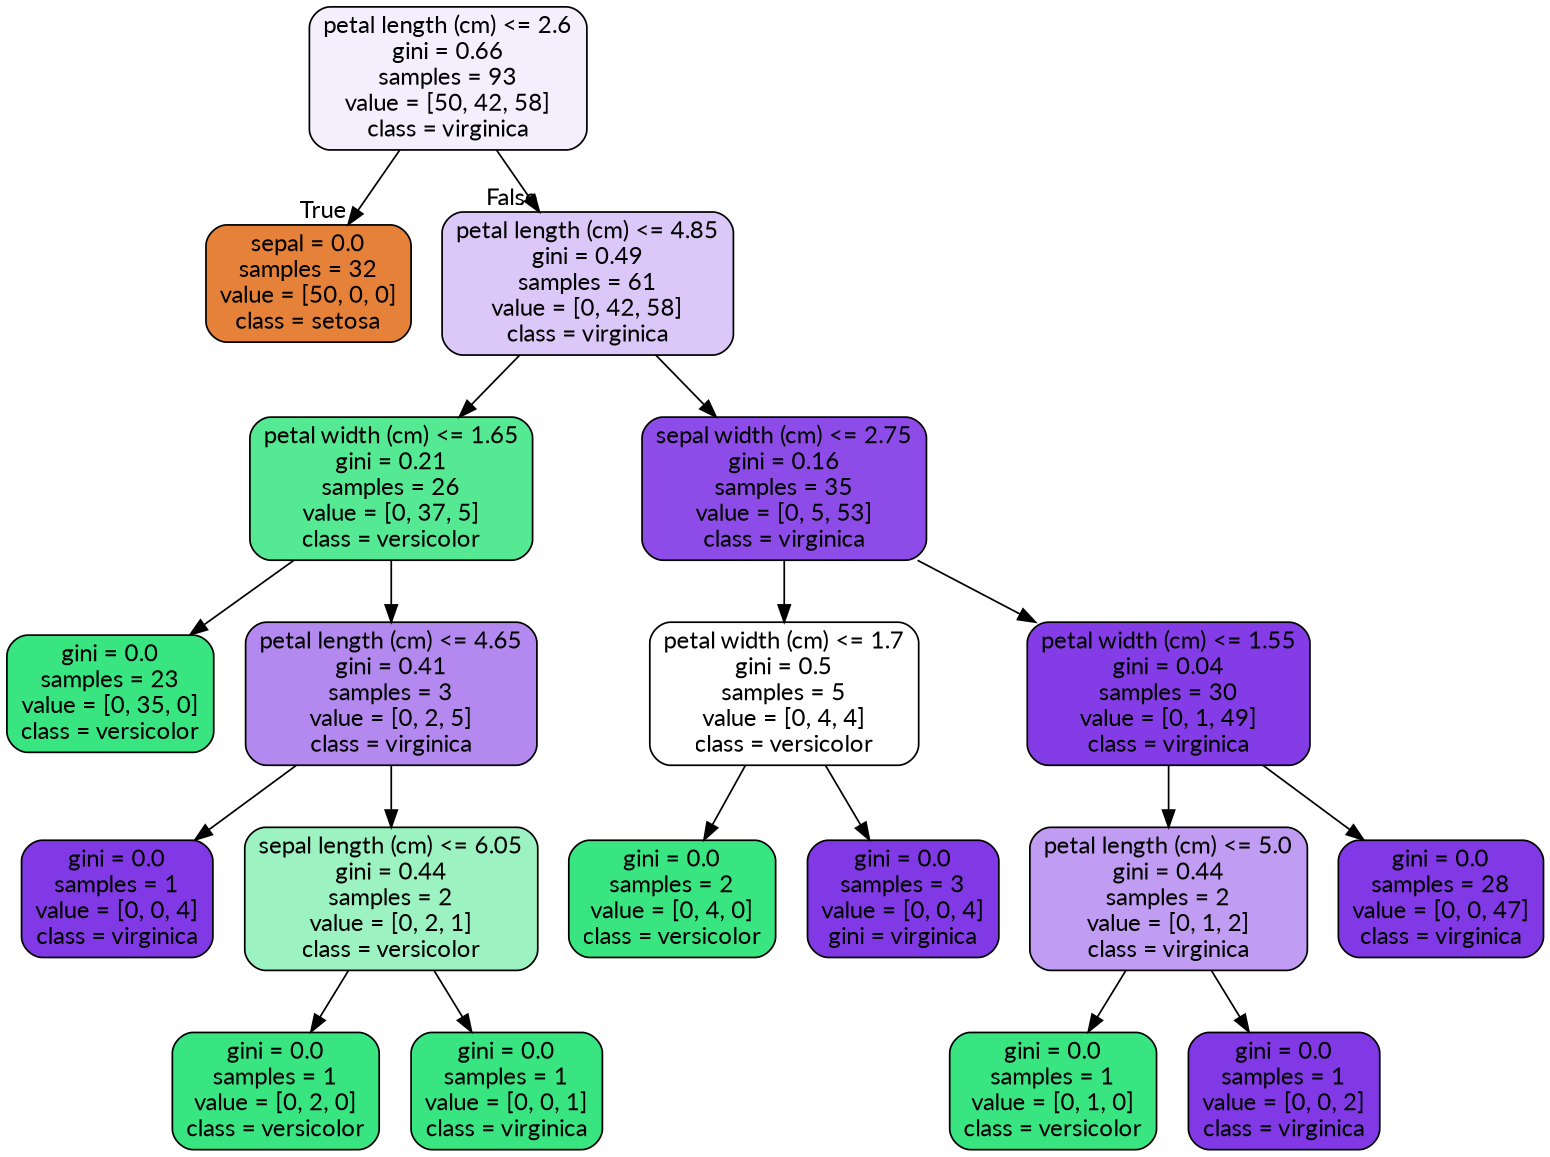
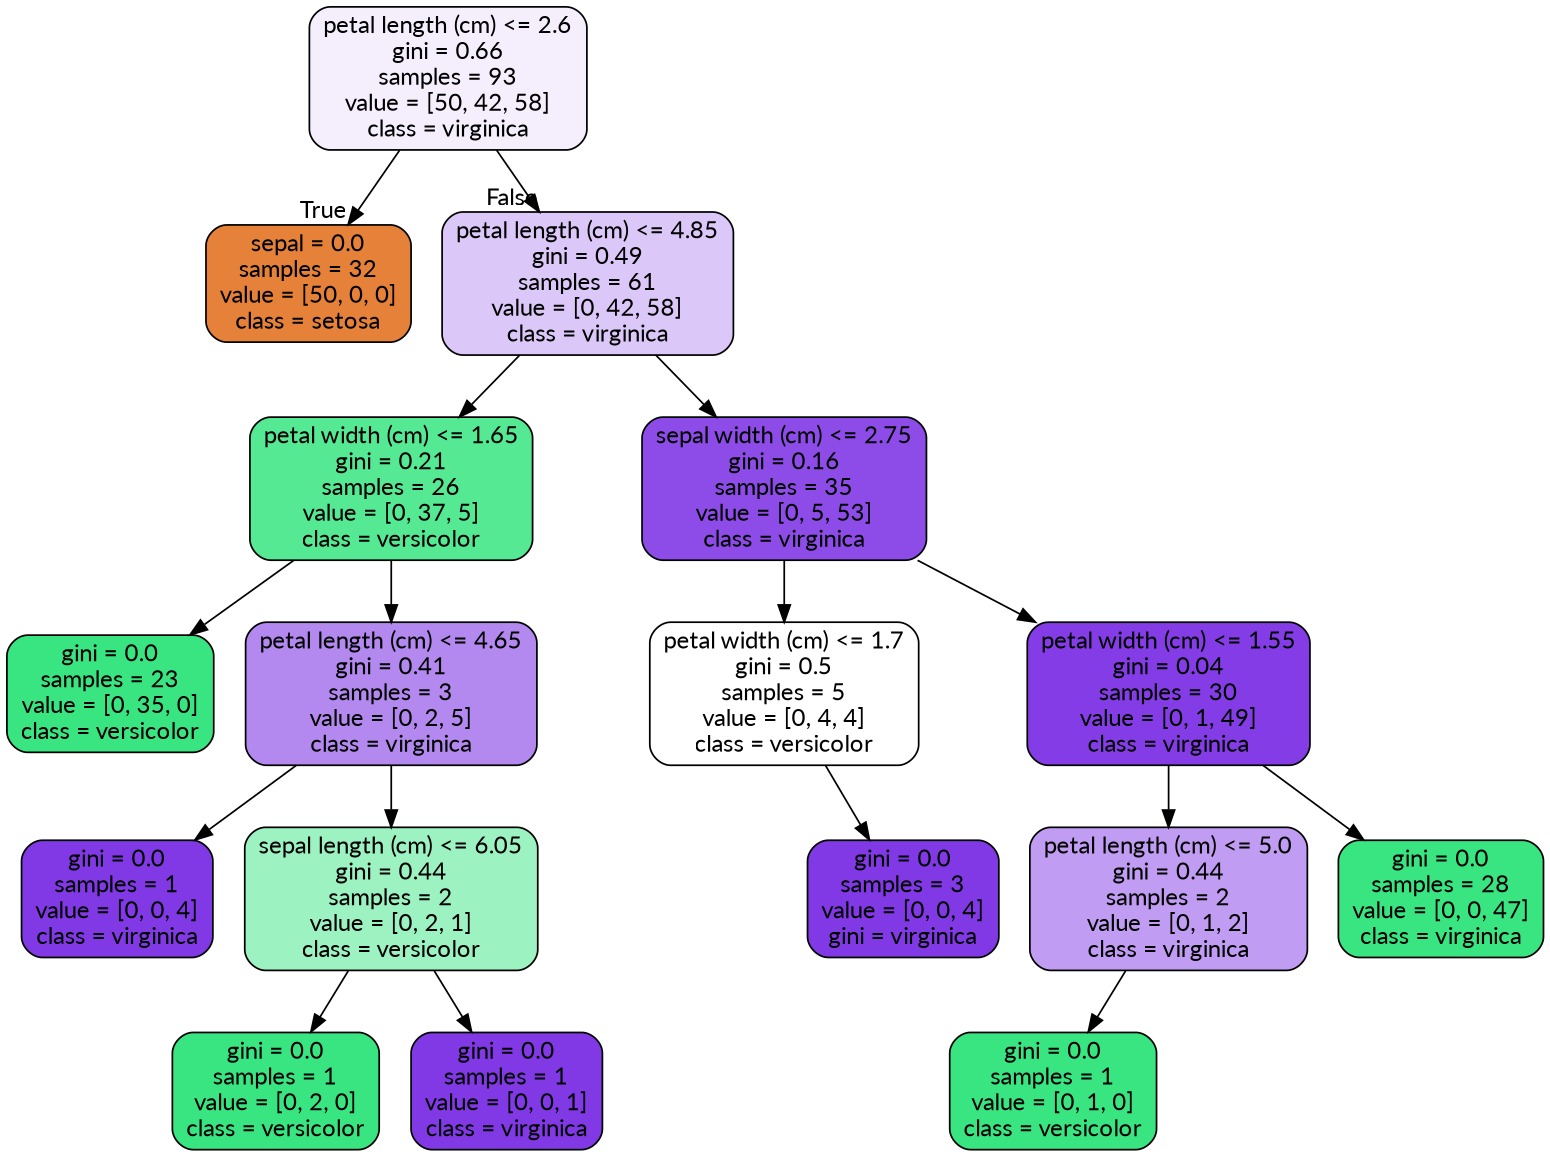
node "gini = 0.0 samples = 2 value = [0, 4, 0] class = versicolor": removed
node "gini = 0.0 samples = 28 value = [0, 0, 47] class = virginica": fillcolor #8139e5 -> #39e581
node "gini = 0.0 samples = 1 value = [0, 0, 1] class = virginica": fillcolor #39e581 -> #8139e5
node "gini = 0.0 samples = 1 value = [0, 0, 2] class = virginica": removed
